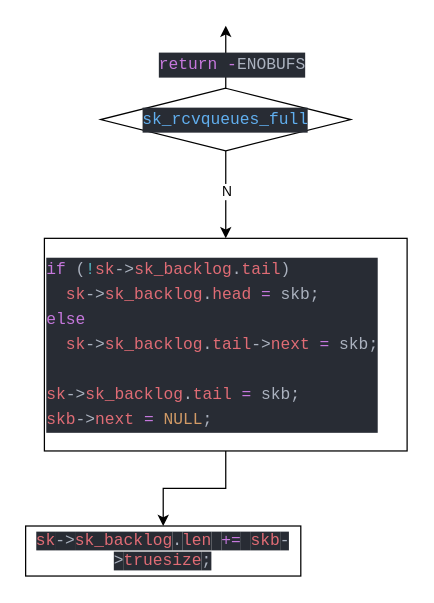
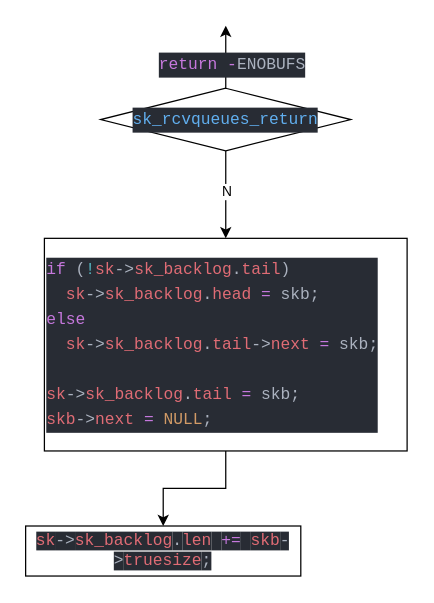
node "sk_rcvqueues_full": label "sk_rcvqueues_full" -> "sk_rcvqueues_return"
